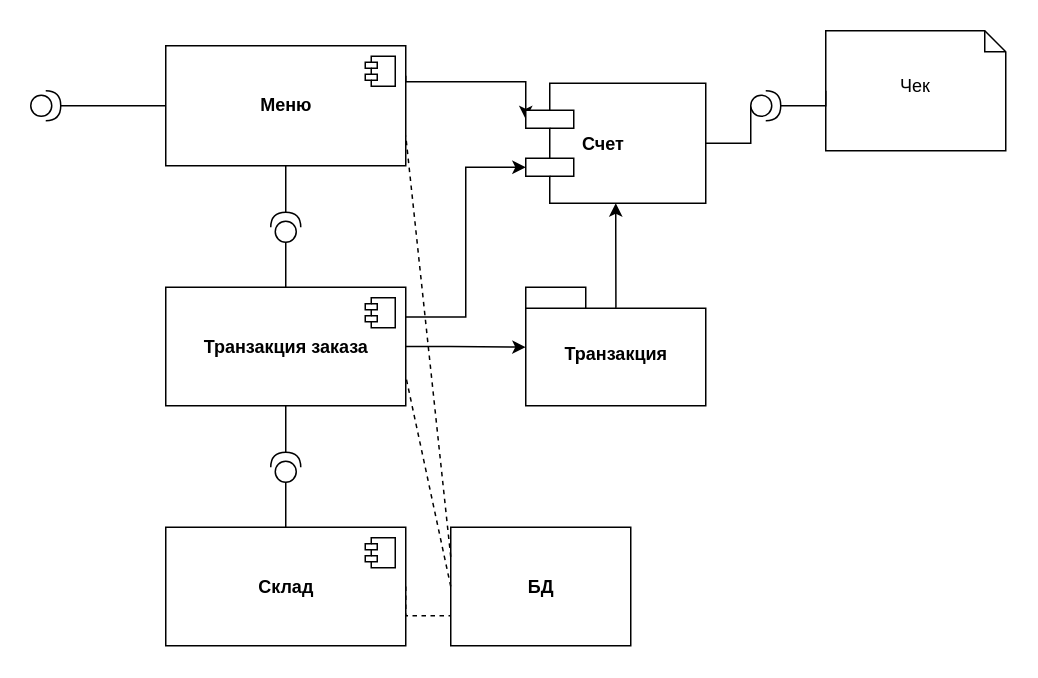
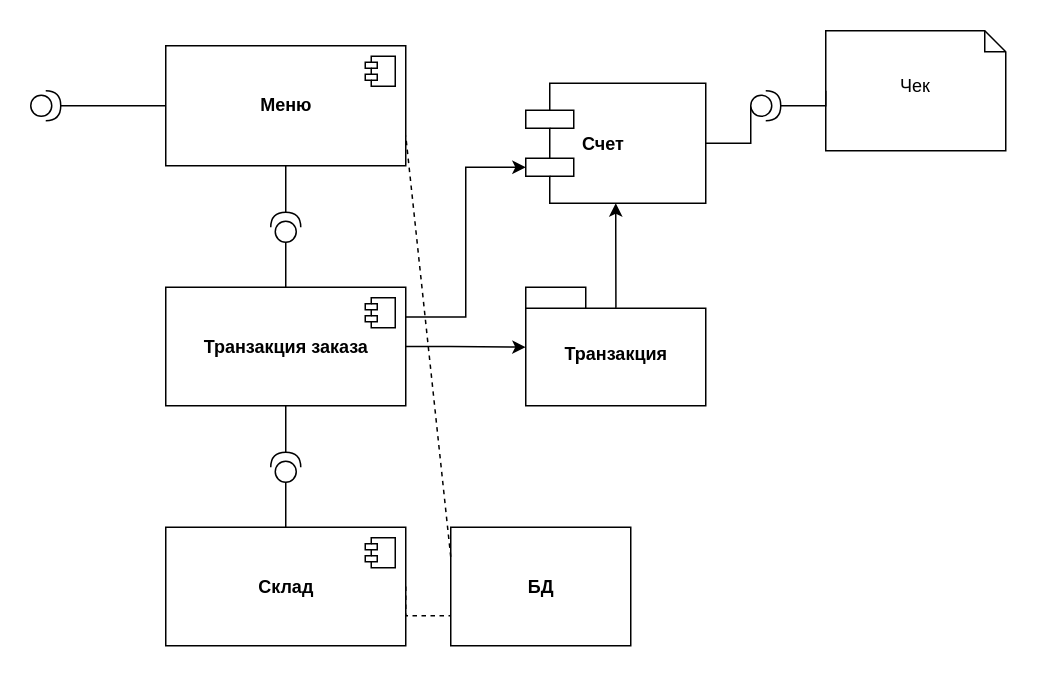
edge "Меню" -> "Счет": removed
edge "Транзакция заказа" -- "БД": removed
